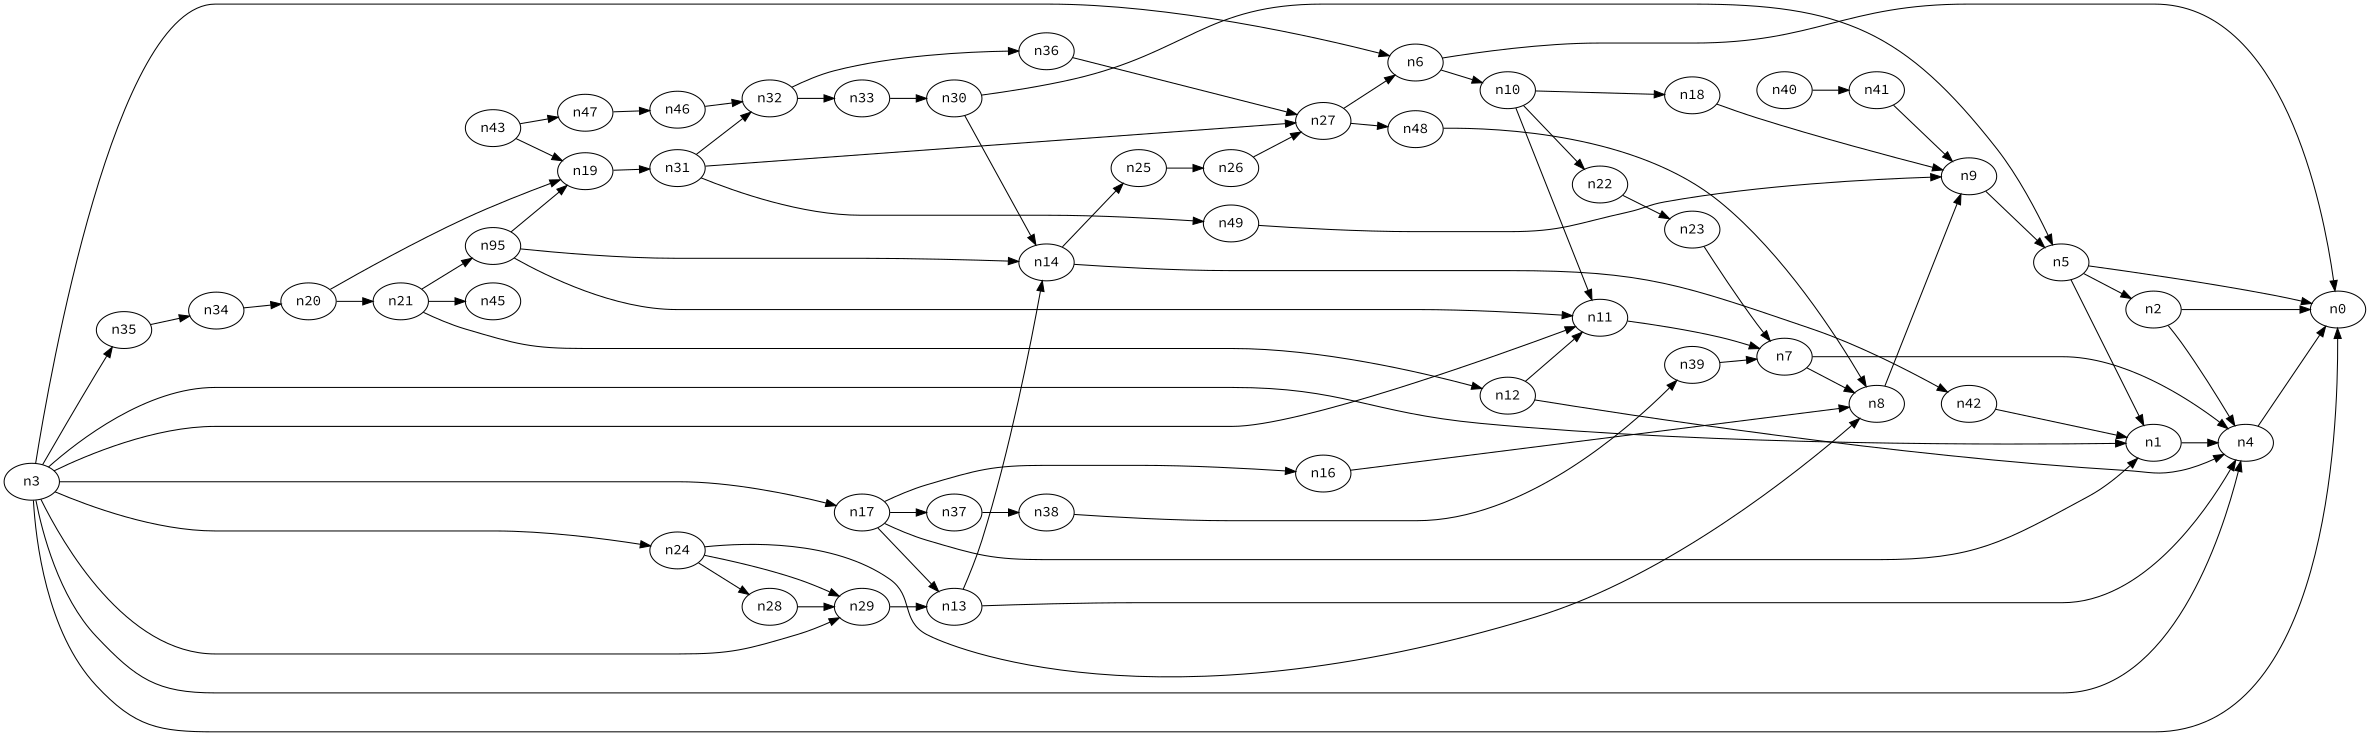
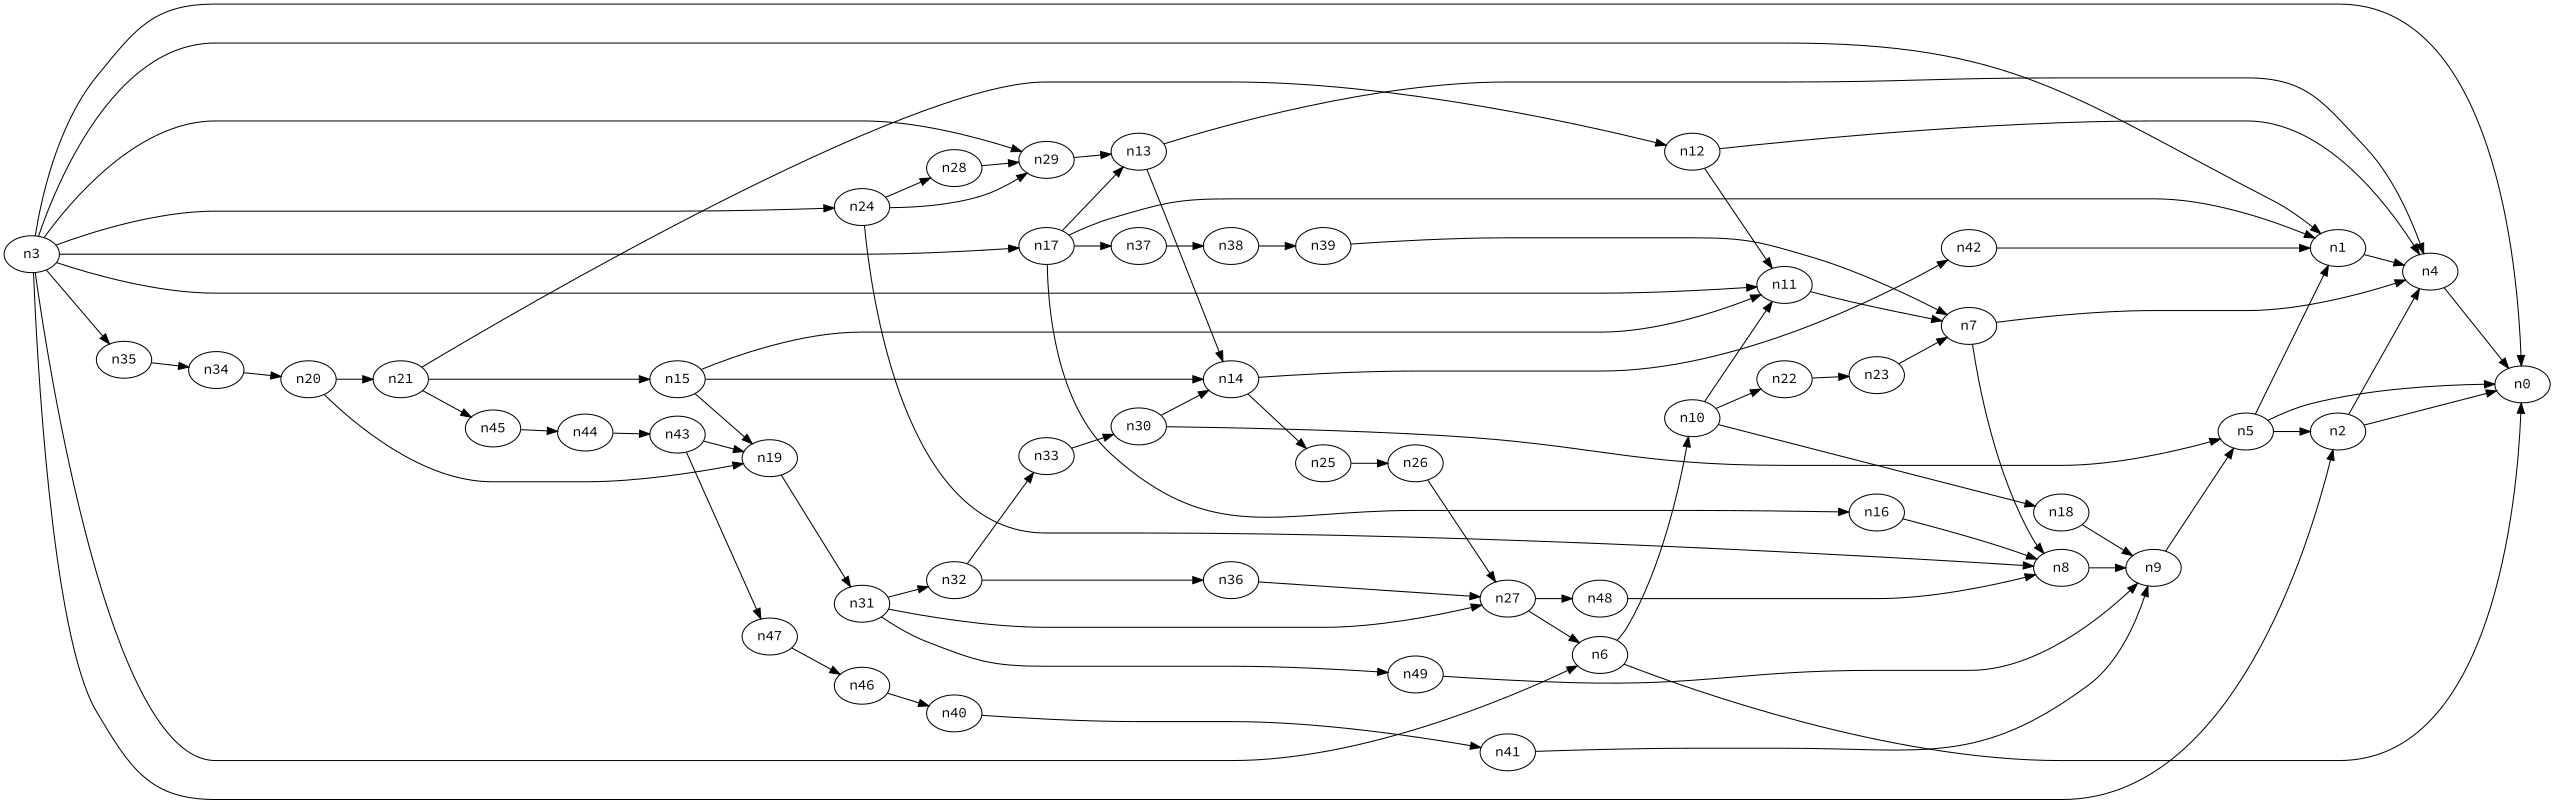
edge "n46" -> "n32": now "n46" -> "n40"
node "n95": label "n95" -> "n15"
node "n44": added
edge "n3" -> "n4": now "n3" -> "n2"
